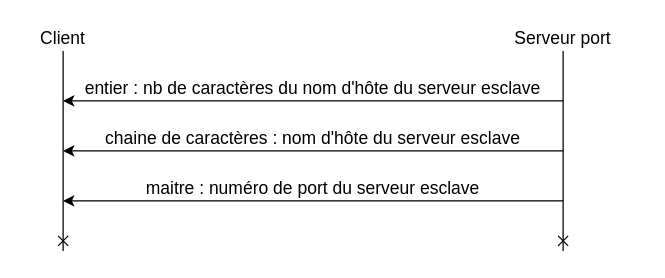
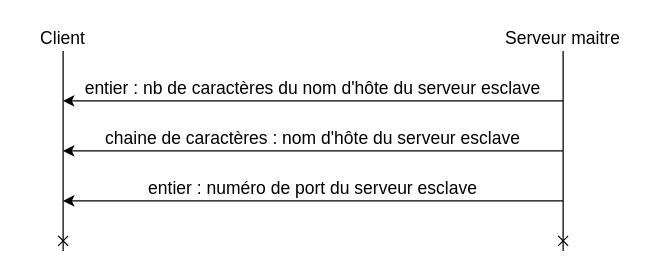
node "Serveur port": label "Serveur port" -> "Serveur maitre"
node "maitre : numéro de port du serveur esclave": label "maitre : numéro de port du serveur esclave" -> "entier : numéro de port du serveur esclave"
